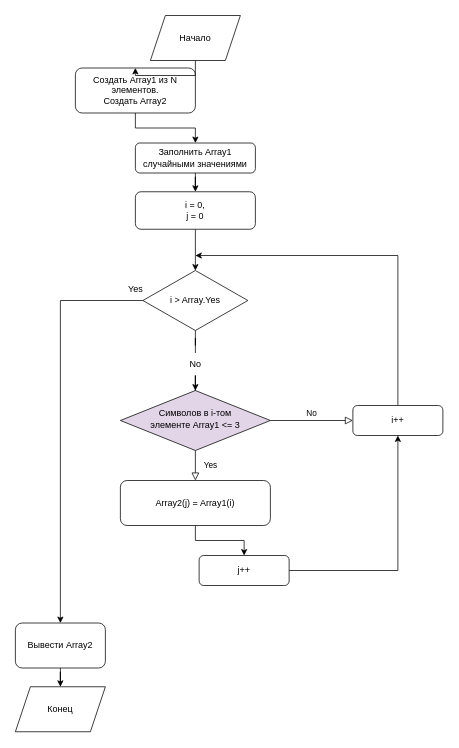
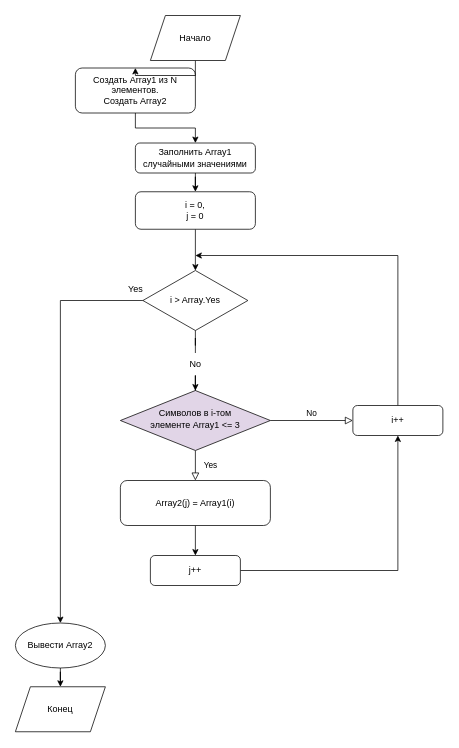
node "j++": moved (244, 570) -> (195, 570)
node "Вывести Array2": shape rounded rectangle -> ellipse
